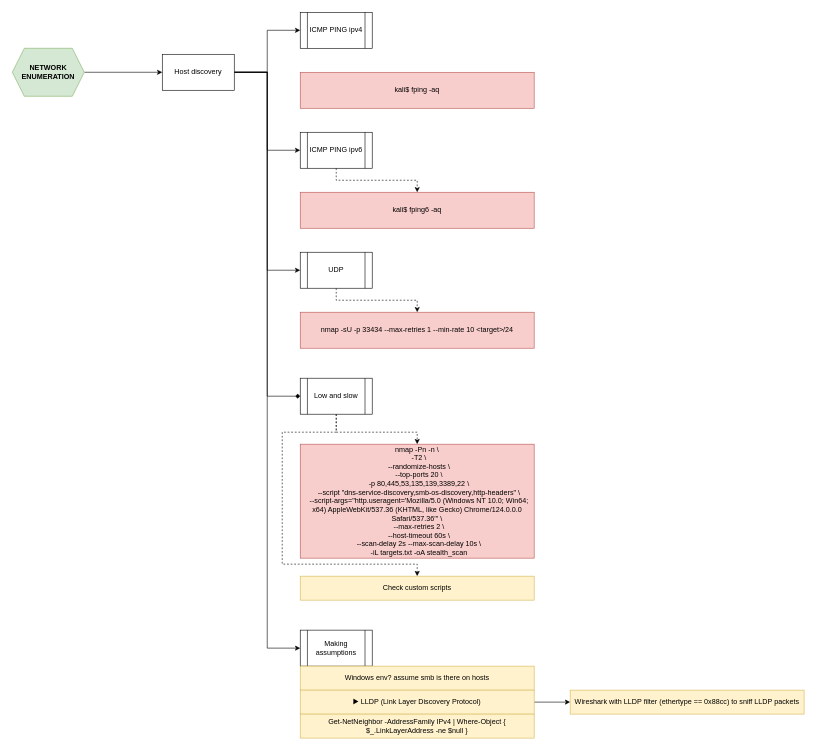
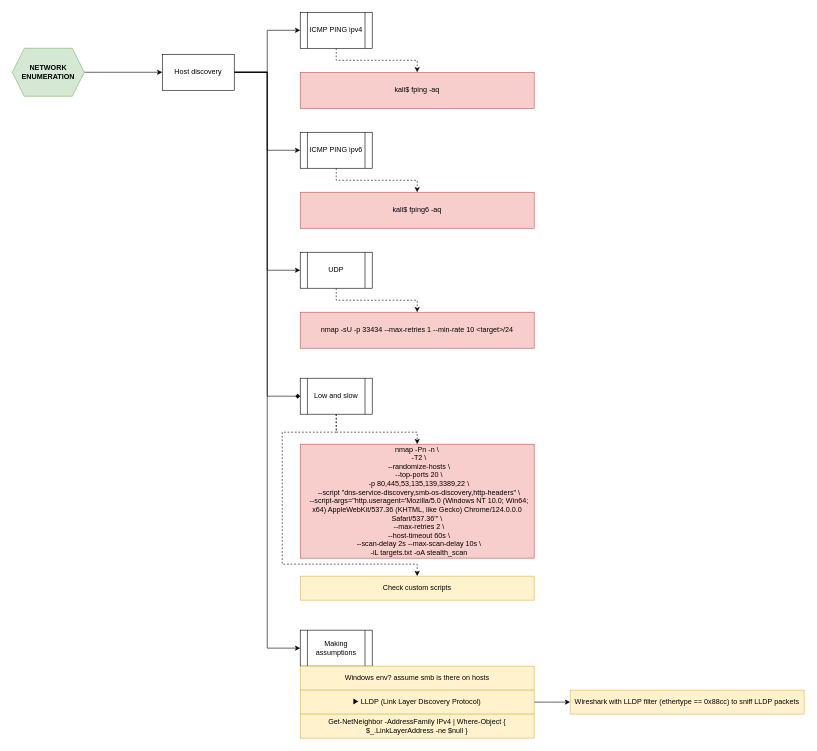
edge "ICMP PING ipv4" -> "kali$ fping -aq": added
